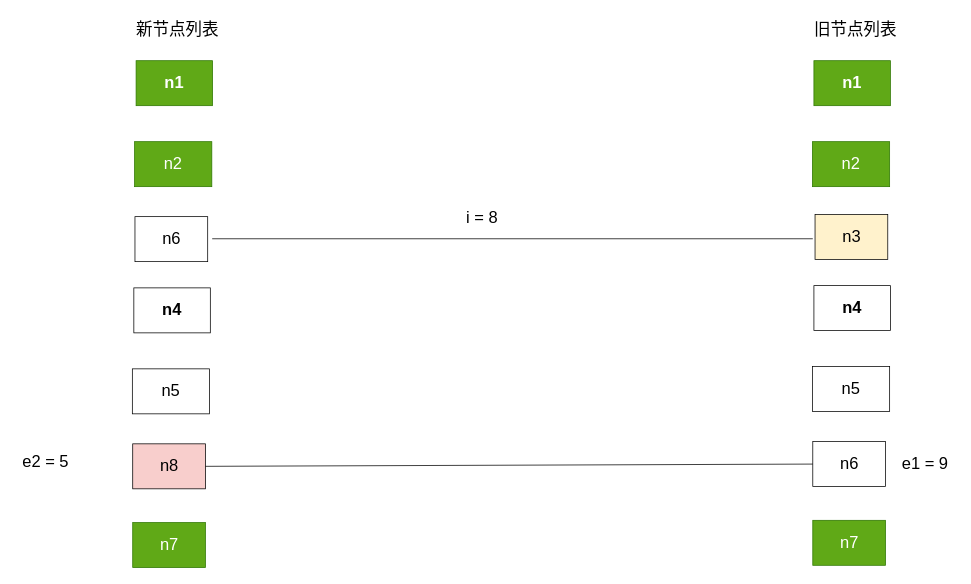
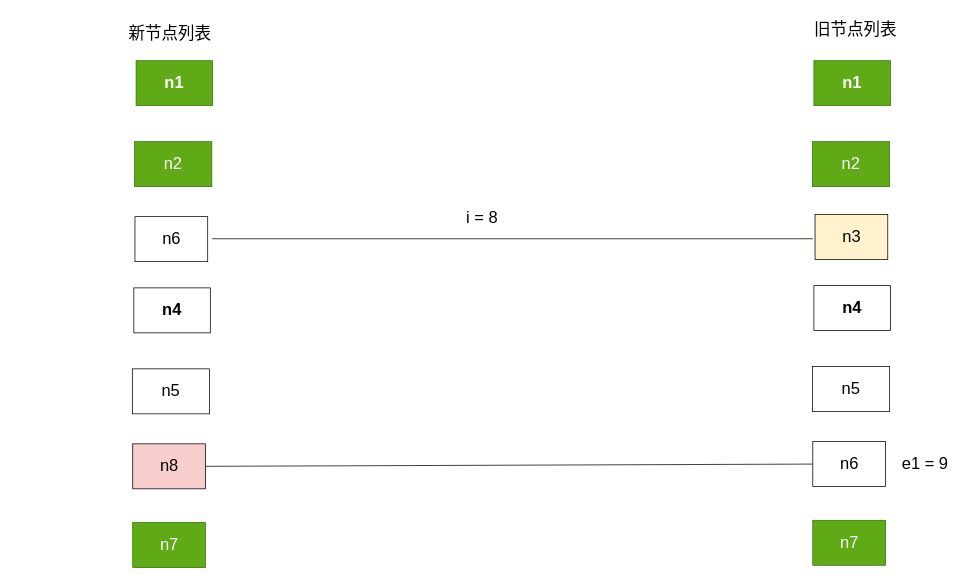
node "新节点列表": moved (177, 30) -> (170, 33)
node "e2 = 5": removed
